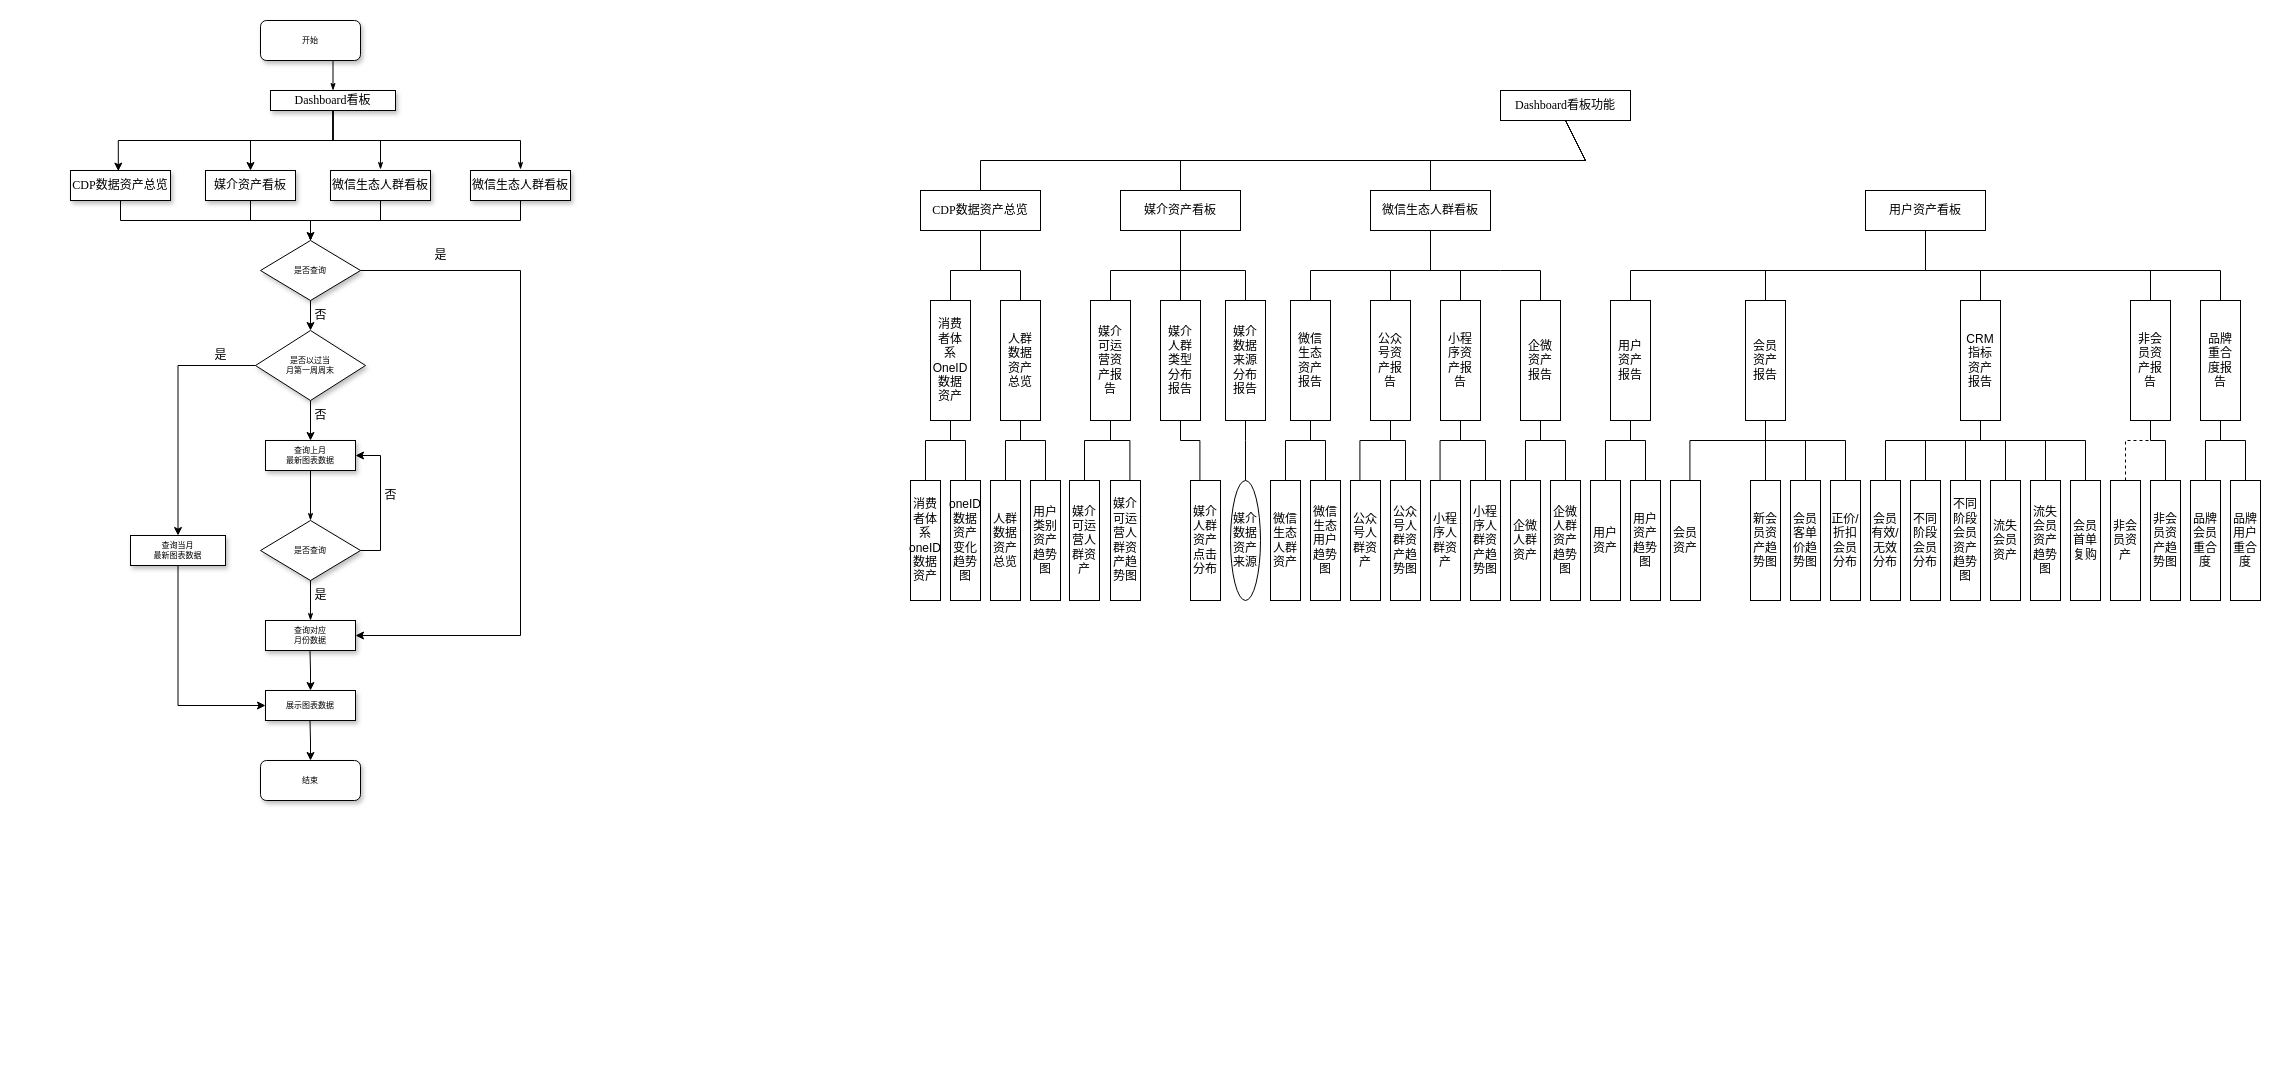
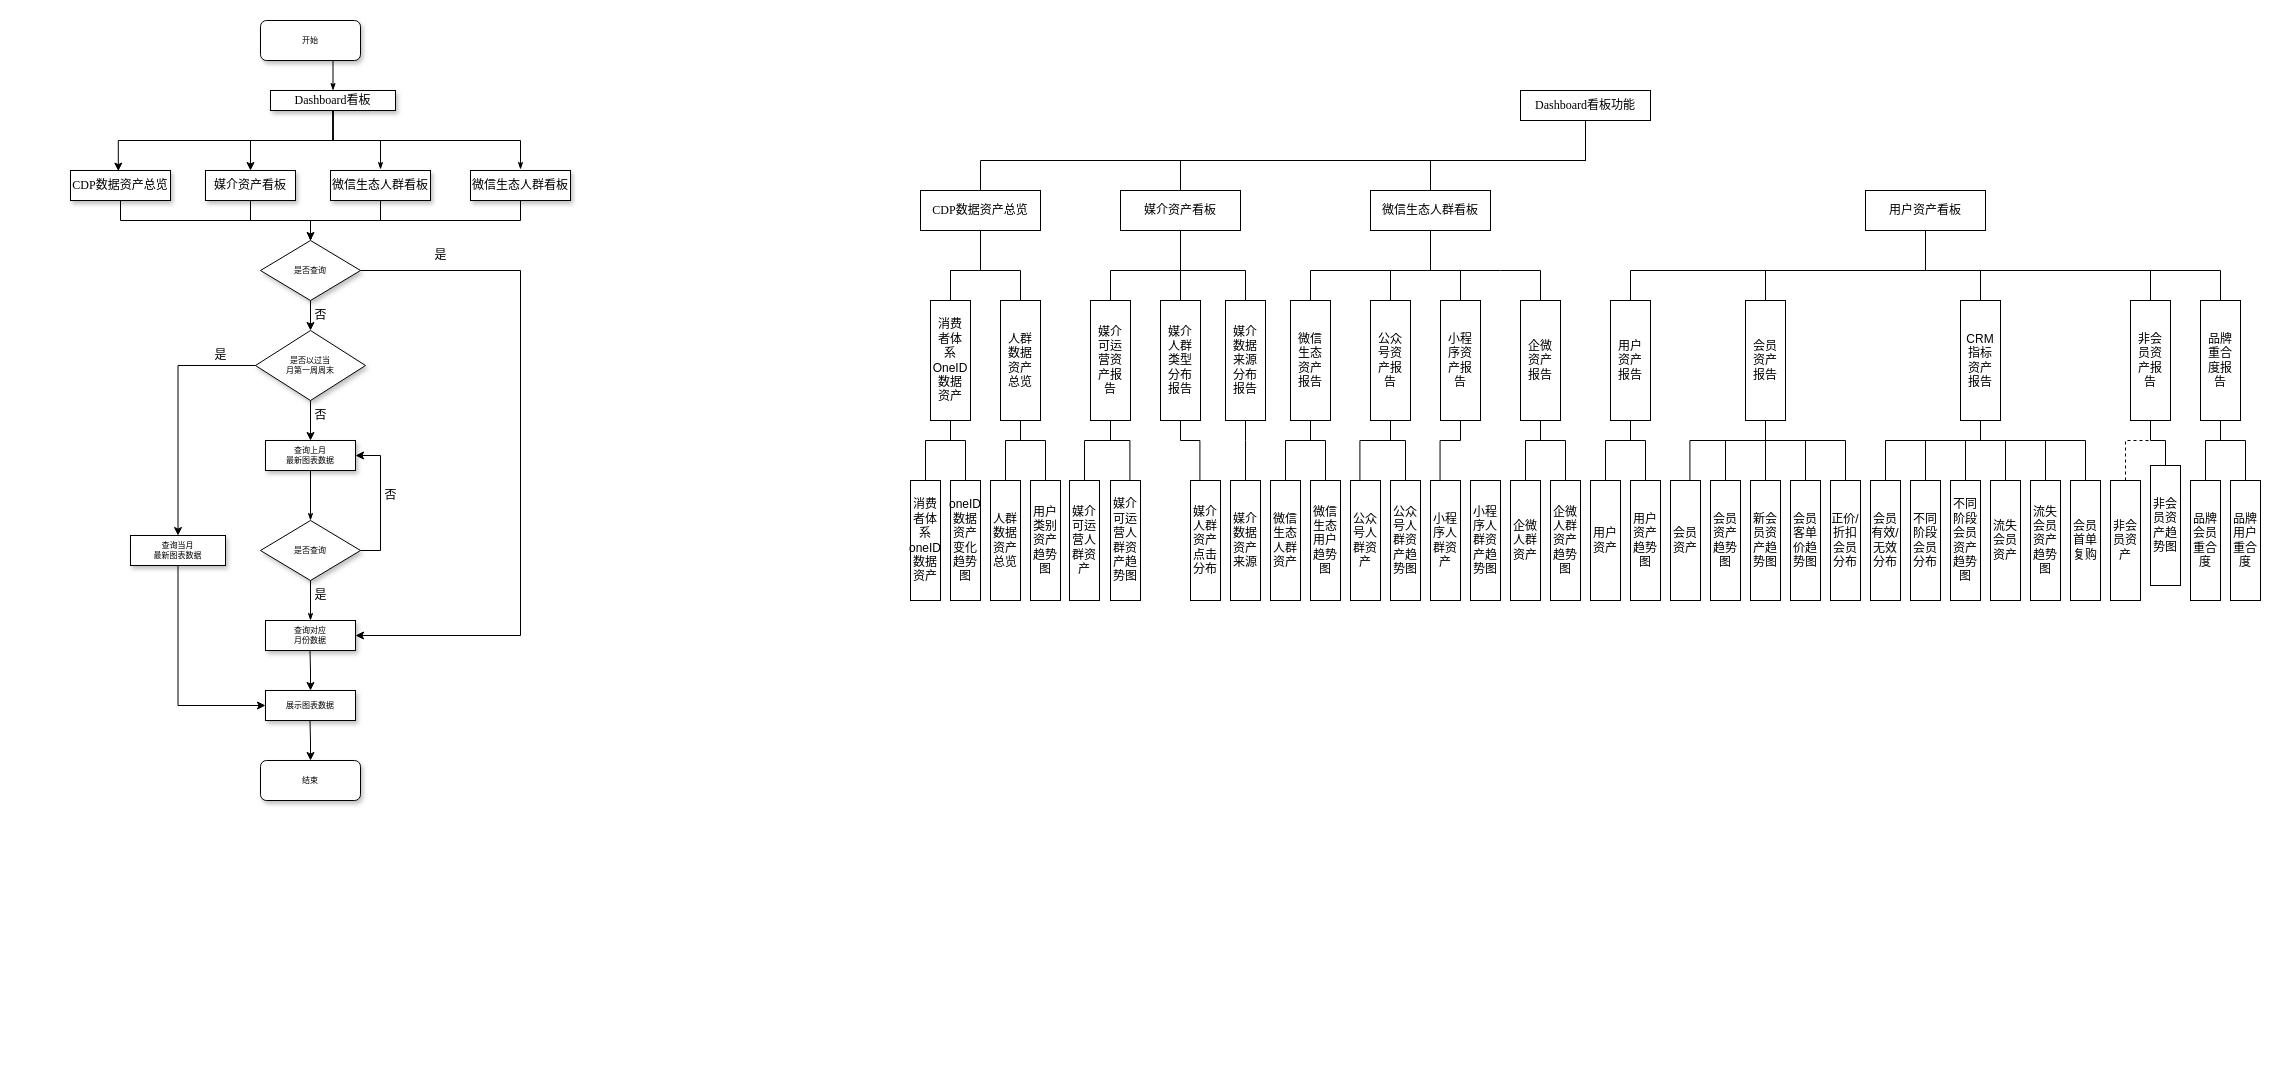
node "Dashboard看板功能": moved (1566, 106) -> (1586, 106)
edge "小程 序资 产报 告" -- "小程序人群资产趋势图": removed
edge "会员 资产 报告" -- "会员资产趋势图": added
node "媒介数据资产来源": shape ellipse -> rectangle
node "会员资产趋势图": added
node "非会员资产趋势图": moved (2166, 541) -> (2166, 526)
